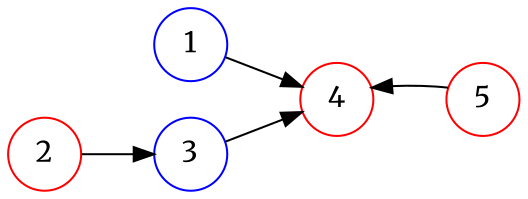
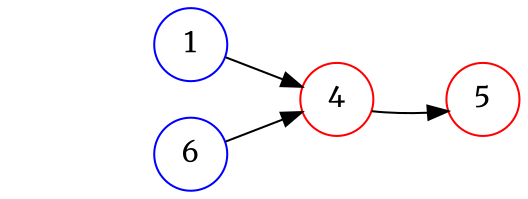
edge "5" -> "4": reversed
node "2": removed
node "3": label "3" -> "6"
